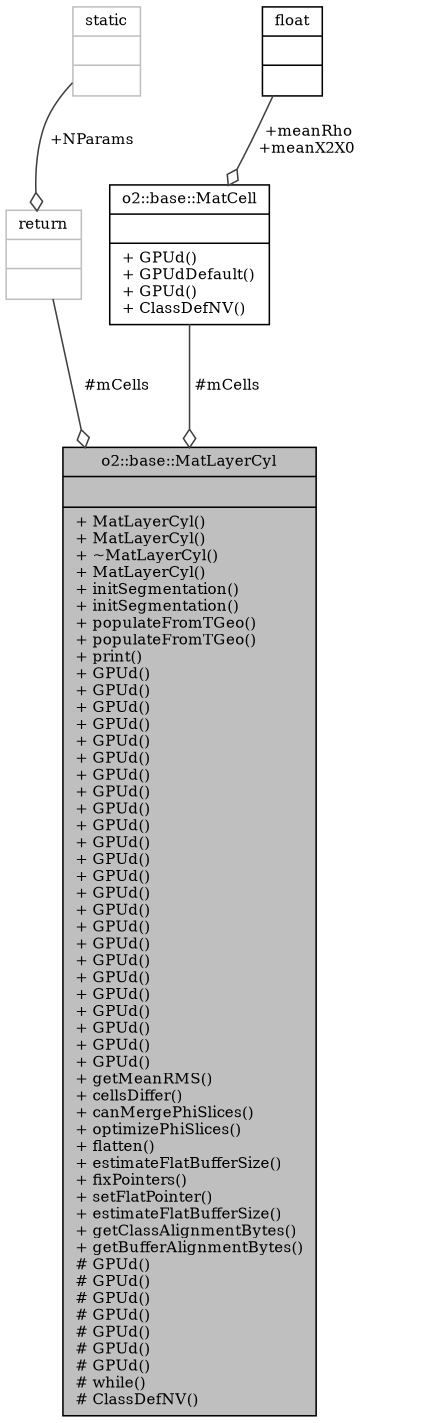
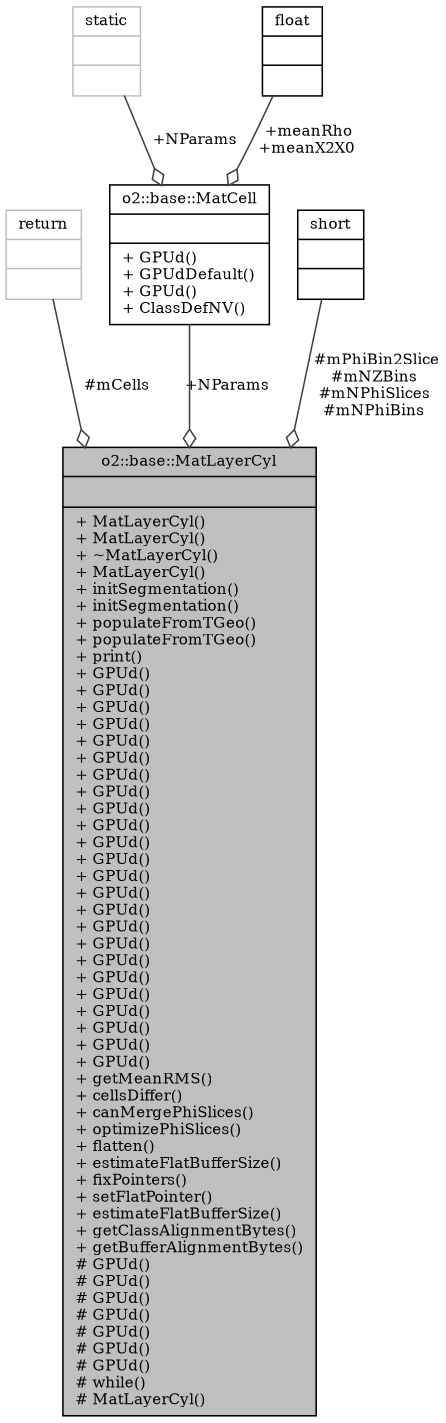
edge "static" -> "return": now "static" -> "o2::base::MatCell"
node "short": added
edge "o2::base::MatCell" -> "o2::base::MatLayerCyl": label " #mCells" -> " +NParams"
node "o2::base::MatLayerCyl": text "# ClassDefNV()" -> "# MatLayerCyl()"
